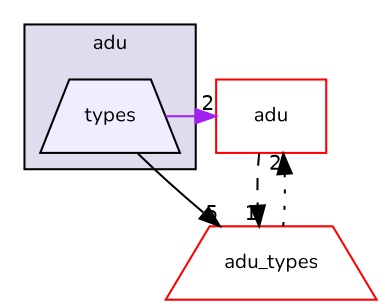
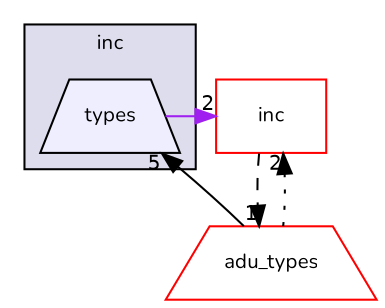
cluster "adu": label "adu" -> "inc"
node "adu": label "adu" -> "inc"
edge "types" -> "adu_types": reversed
